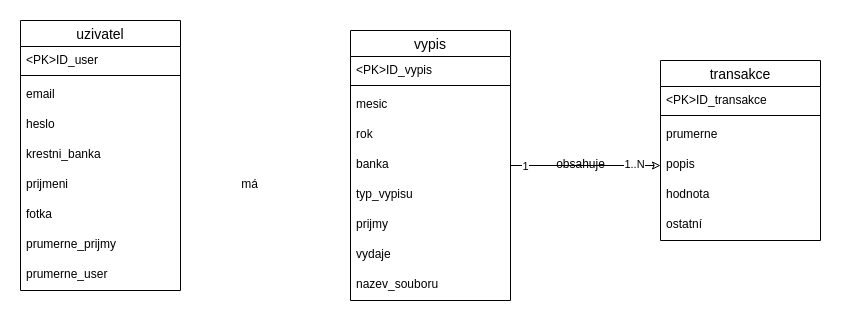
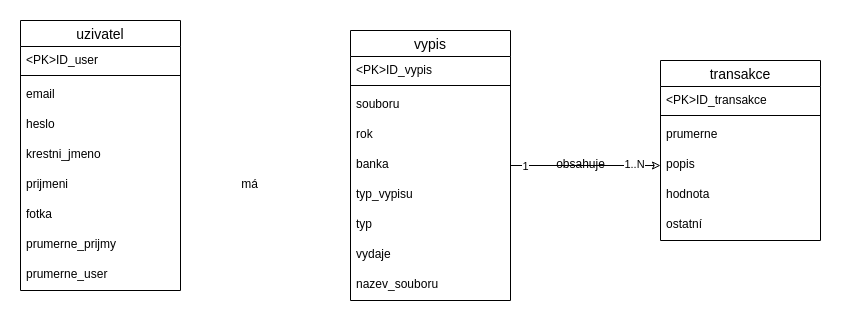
node "mesic": label "mesic" -> "souboru"
node "krestni_banka": label "krestni_banka" -> "krestni_jmeno"
node "prijmy": label "prijmy" -> "typ"
